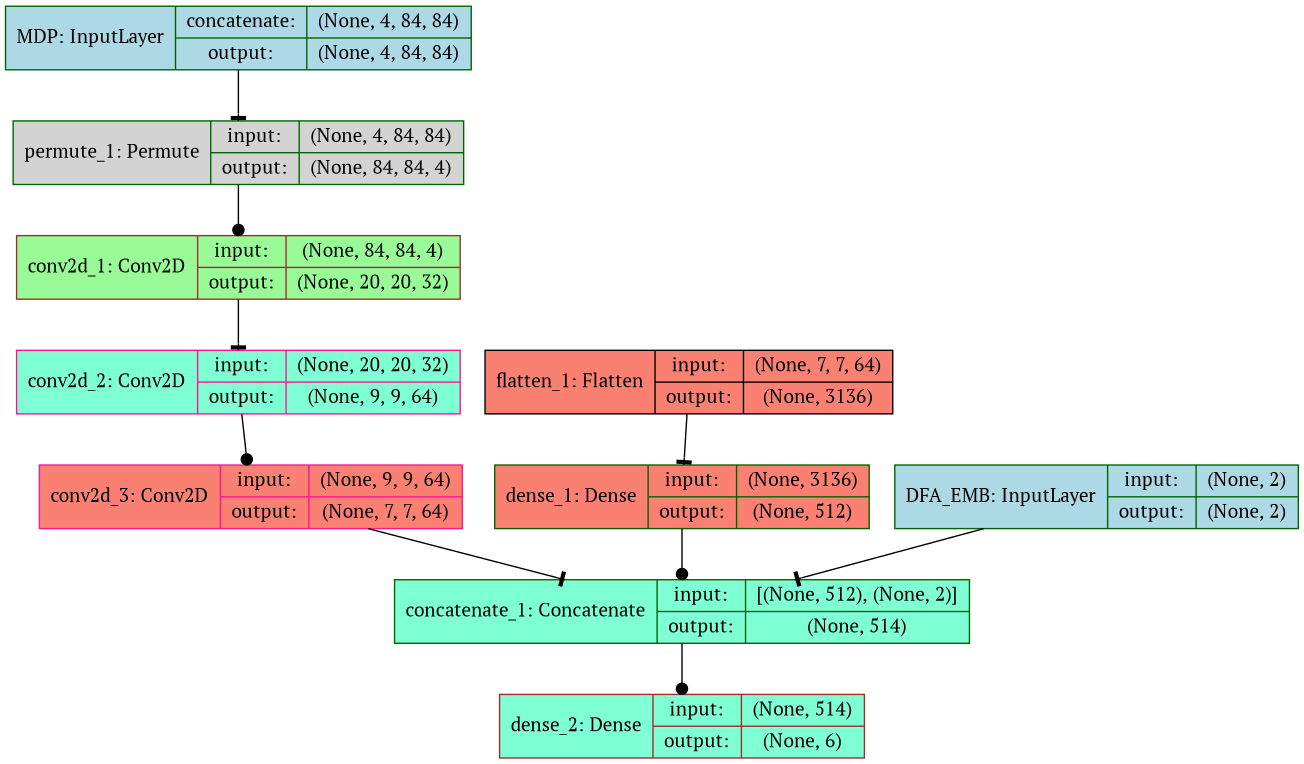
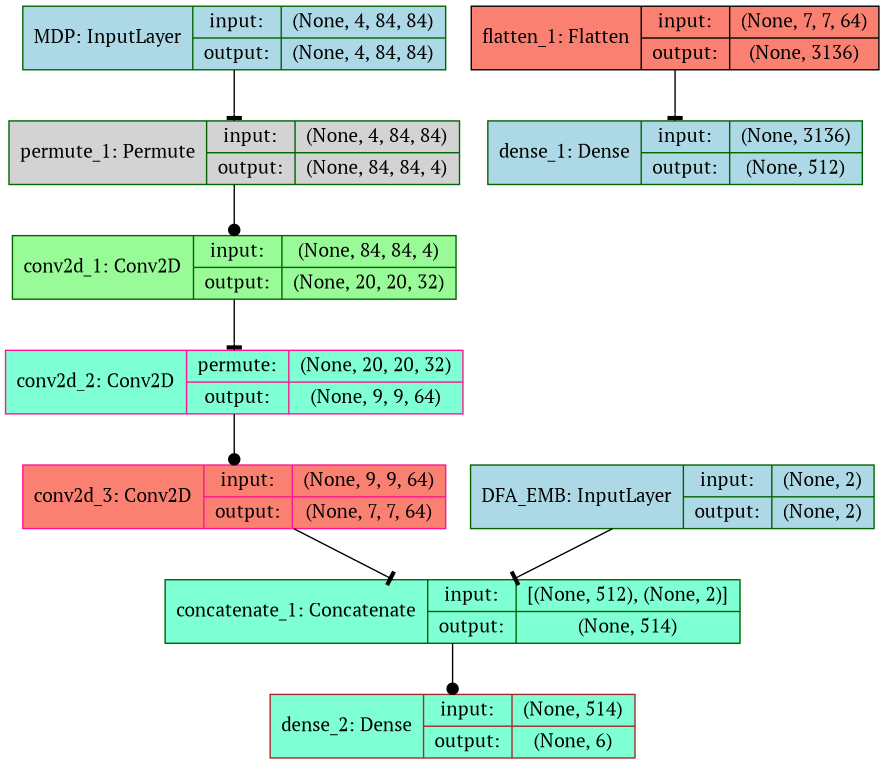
node "MDP: InputLayer": text "concatenate:" -> "input:"
node "conv2d_1: Conv2D": color brown -> darkgreen
node "conv2d_2: Conv2D": text "input:" -> "permute:"
node "dense_1: Dense": fillcolor salmon -> lightblue
edge "dense_1: Dense" -> "concatenate_1: Concatenate": removed
